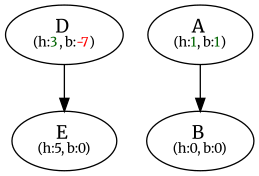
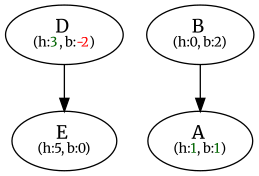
node "D": text "-7" -> "-2"
edge "A" -> "B": reversed
node "B": text "(h:0, b:0)" -> "(h:0, b:2)"
